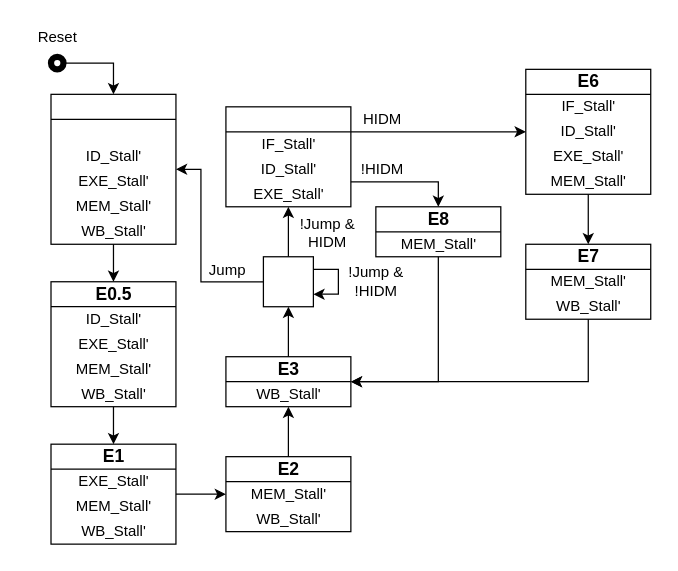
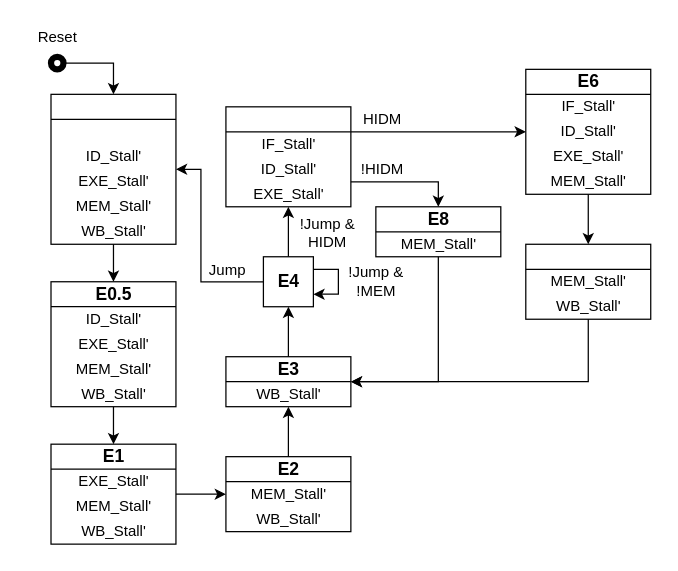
node "E7": removed
node "E4": added
node "!Jump & !HIDM": label "!Jump & !HIDM" -> "!Jump & !MEM"
